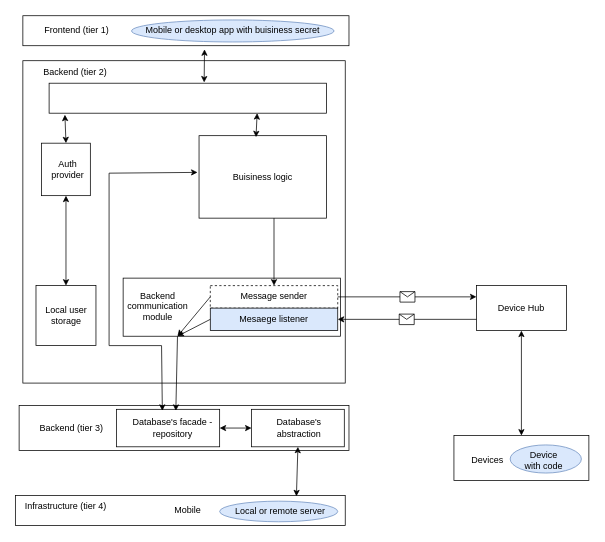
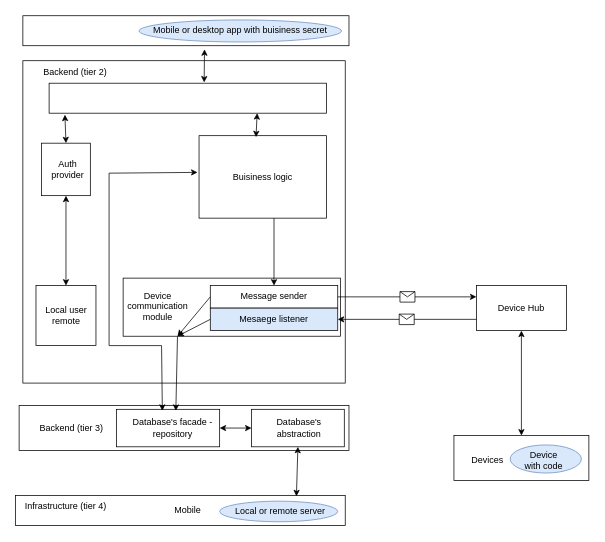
node "Frontend (tier 1)": removed
node "Mobile or desktop app with buisiness secret": moved (233, 31) -> (240, 31)
node "Message sender": style dashed -> solid
node "Backend communication module": label "Backend communication module" -> "Device communication module"
node "Local user storage": label "Local user storage" -> "Local user remote"
